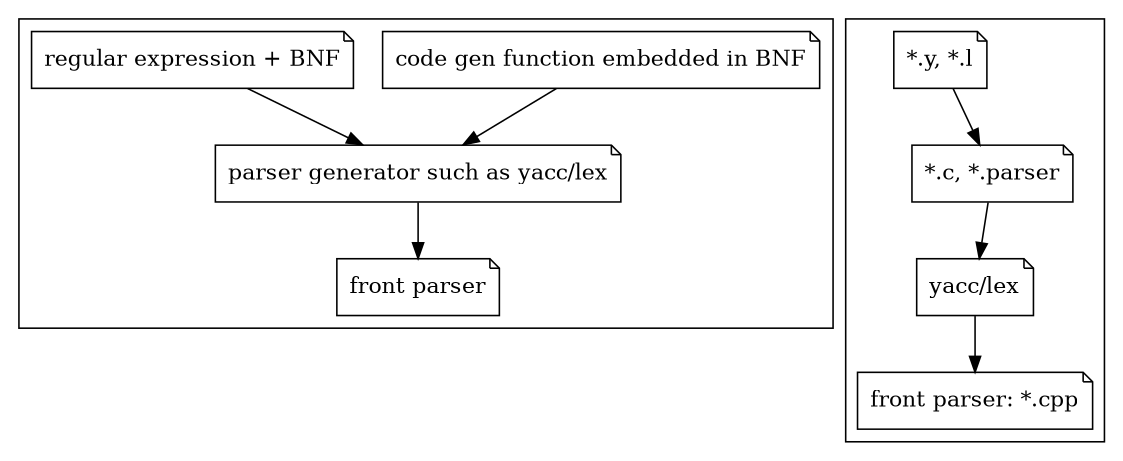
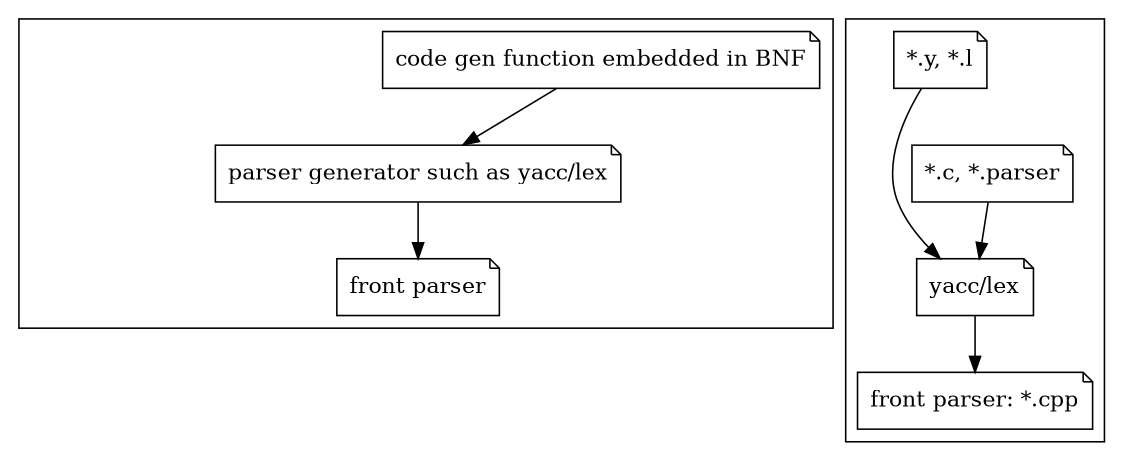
node "regular expression + BNF": removed
edge "*.y, *.l" -> "*.c, *.parser": now "*.y, *.l" -> "yacc/lex"
